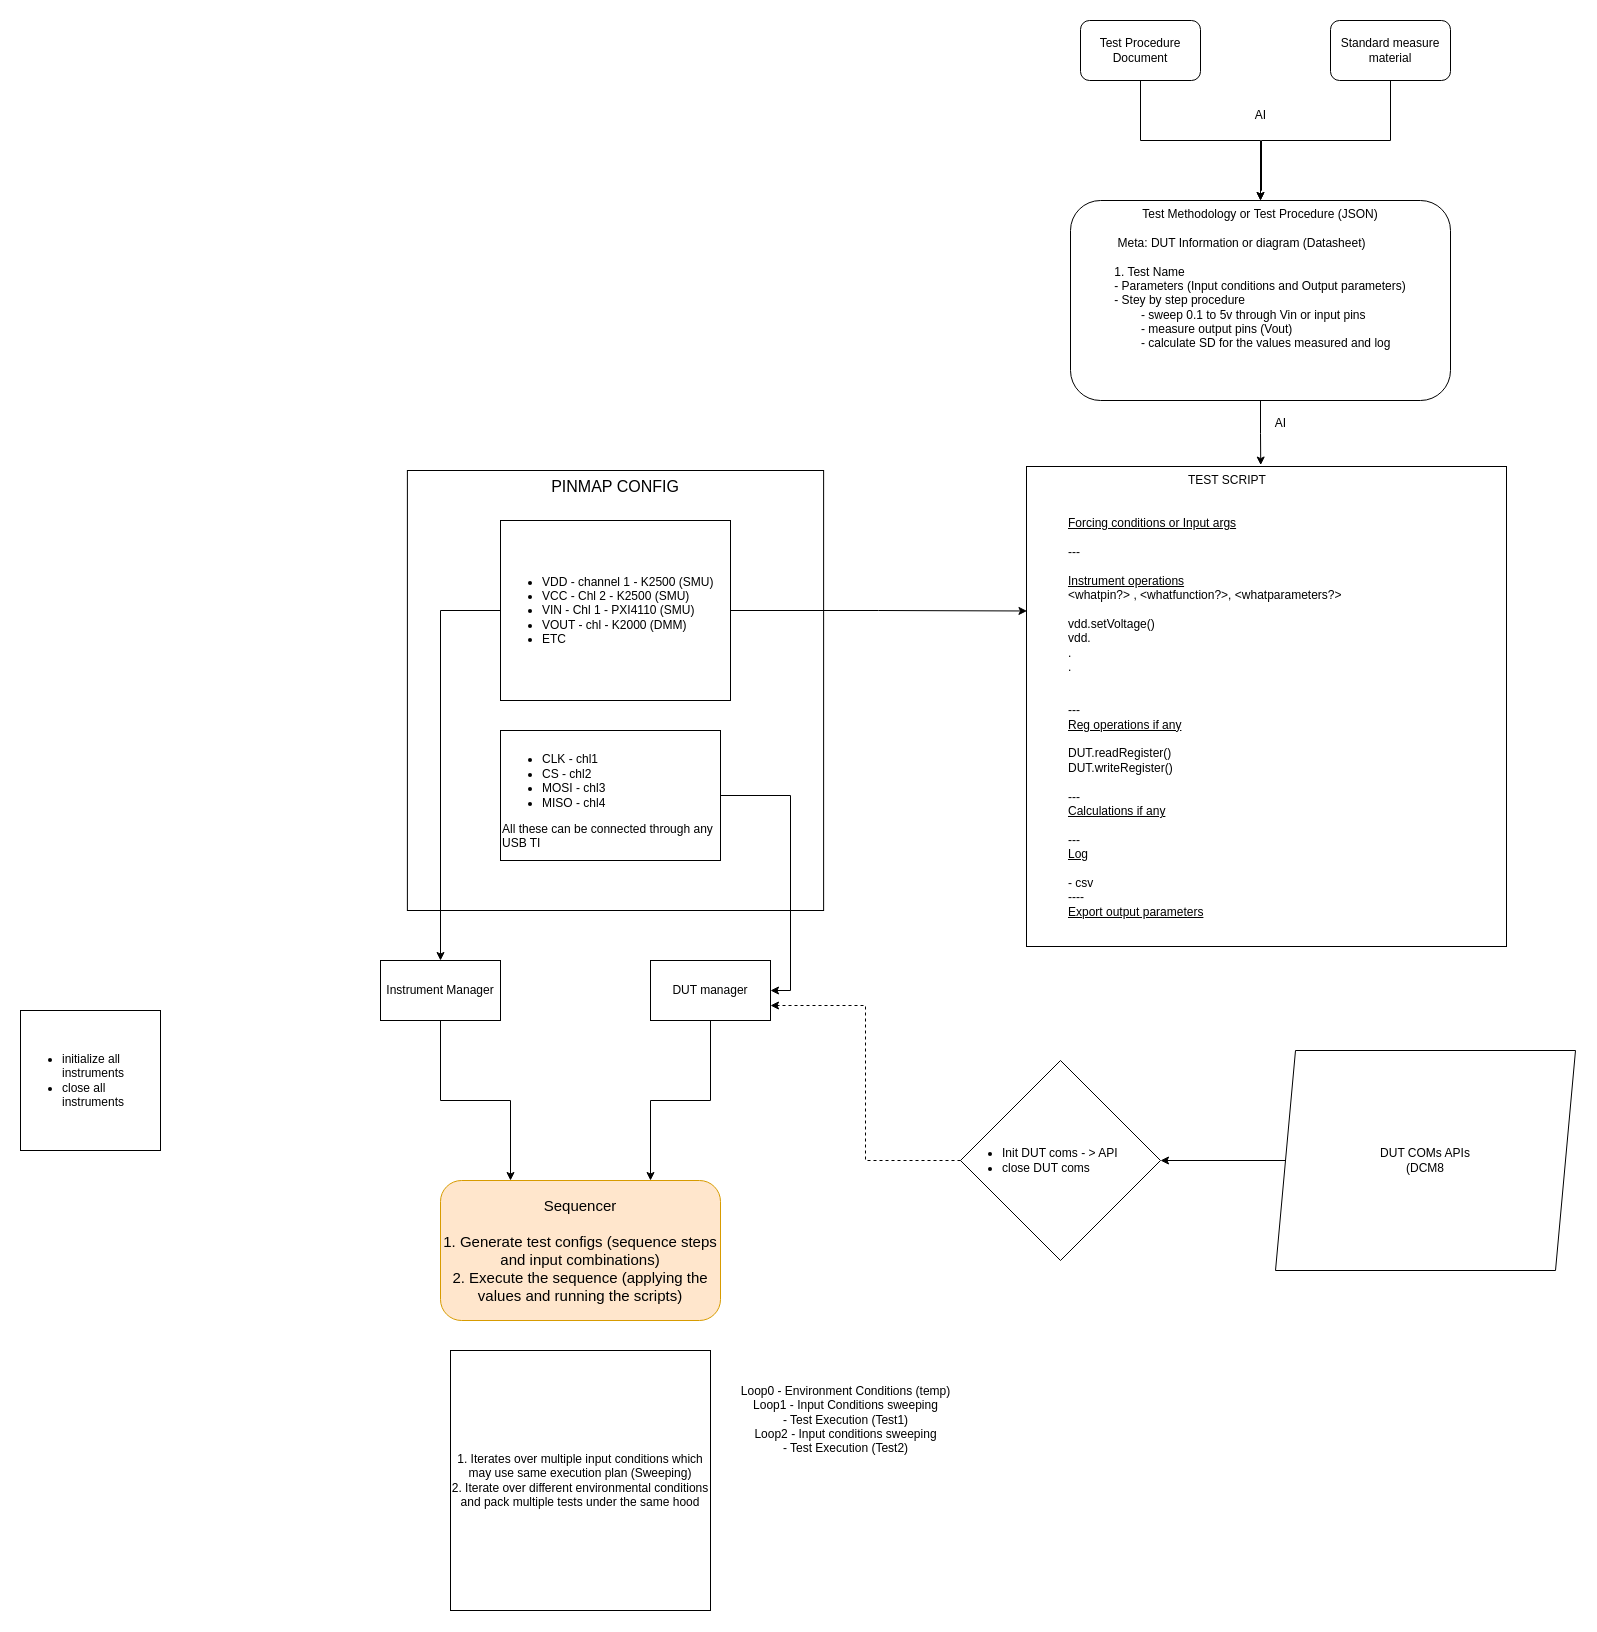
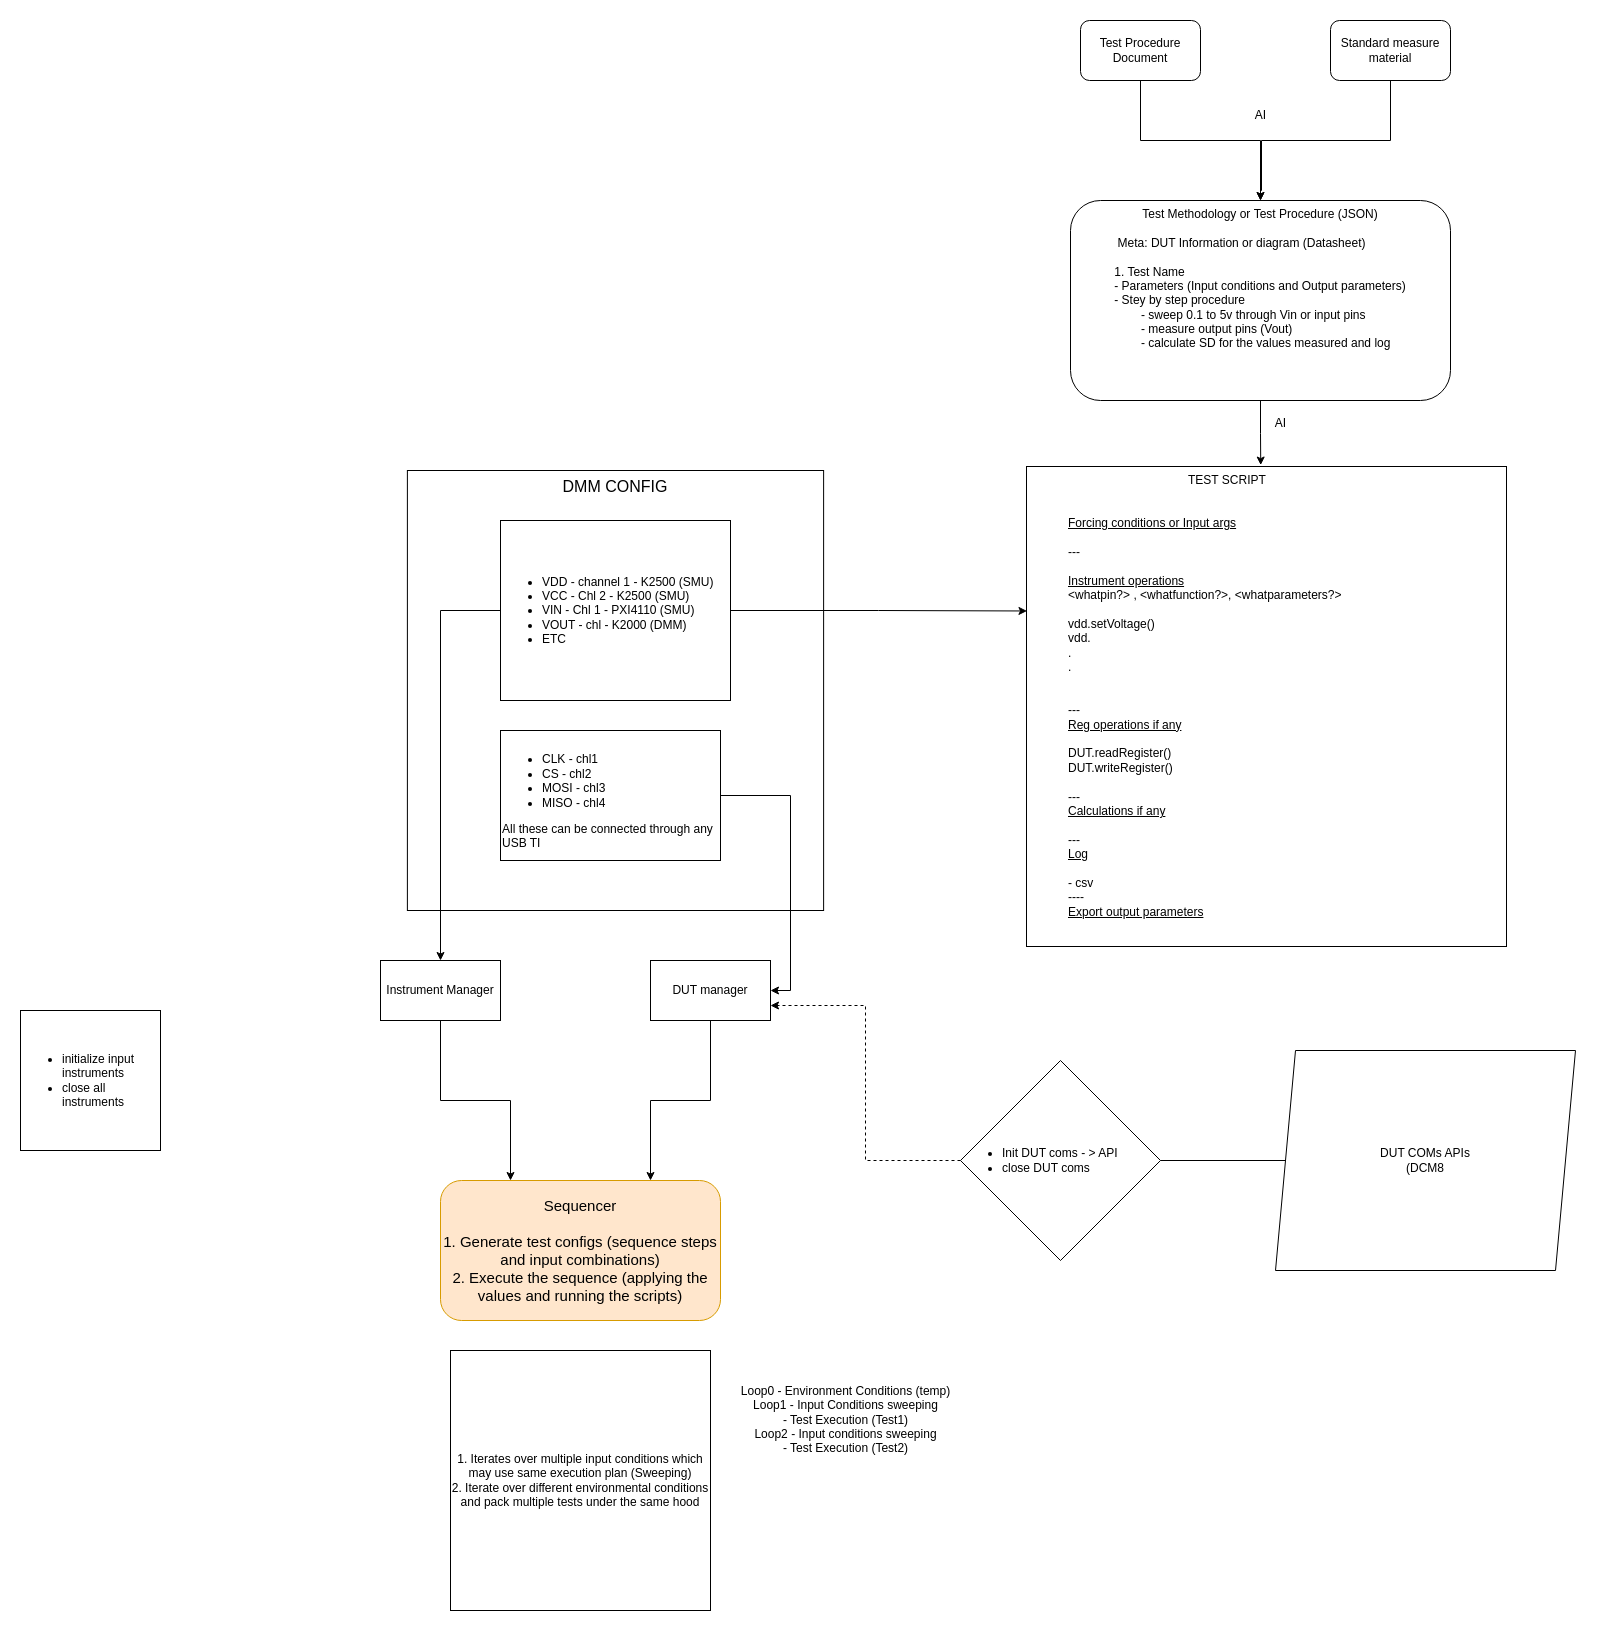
node "PINMAP CONFIG": label "PINMAP CONFIG" -> "DMM CONFIG"
node "initialize all instruments close all instruments": label "initialize all instruments close all instruments" -> "initialize input instruments close all instruments"
edge "DUT COMs APIs (DCM8" -> "Init DUT coms - > API close DUT coms": arrowhead classic -> none
